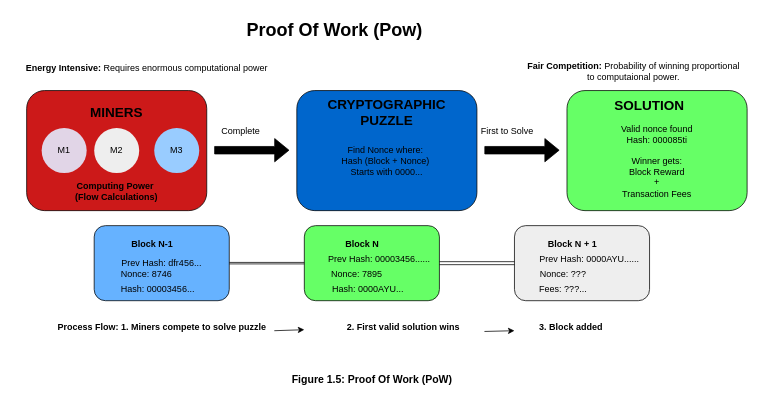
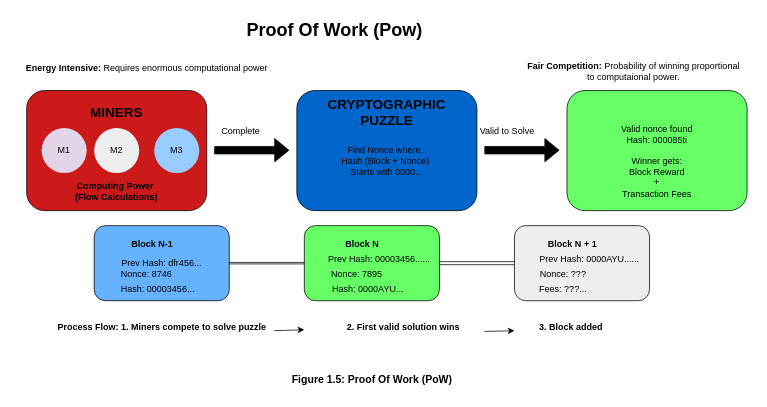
node "SOLUTION": removed
node "First to Solve": label "First to Solve" -> "Valid to Solve"
